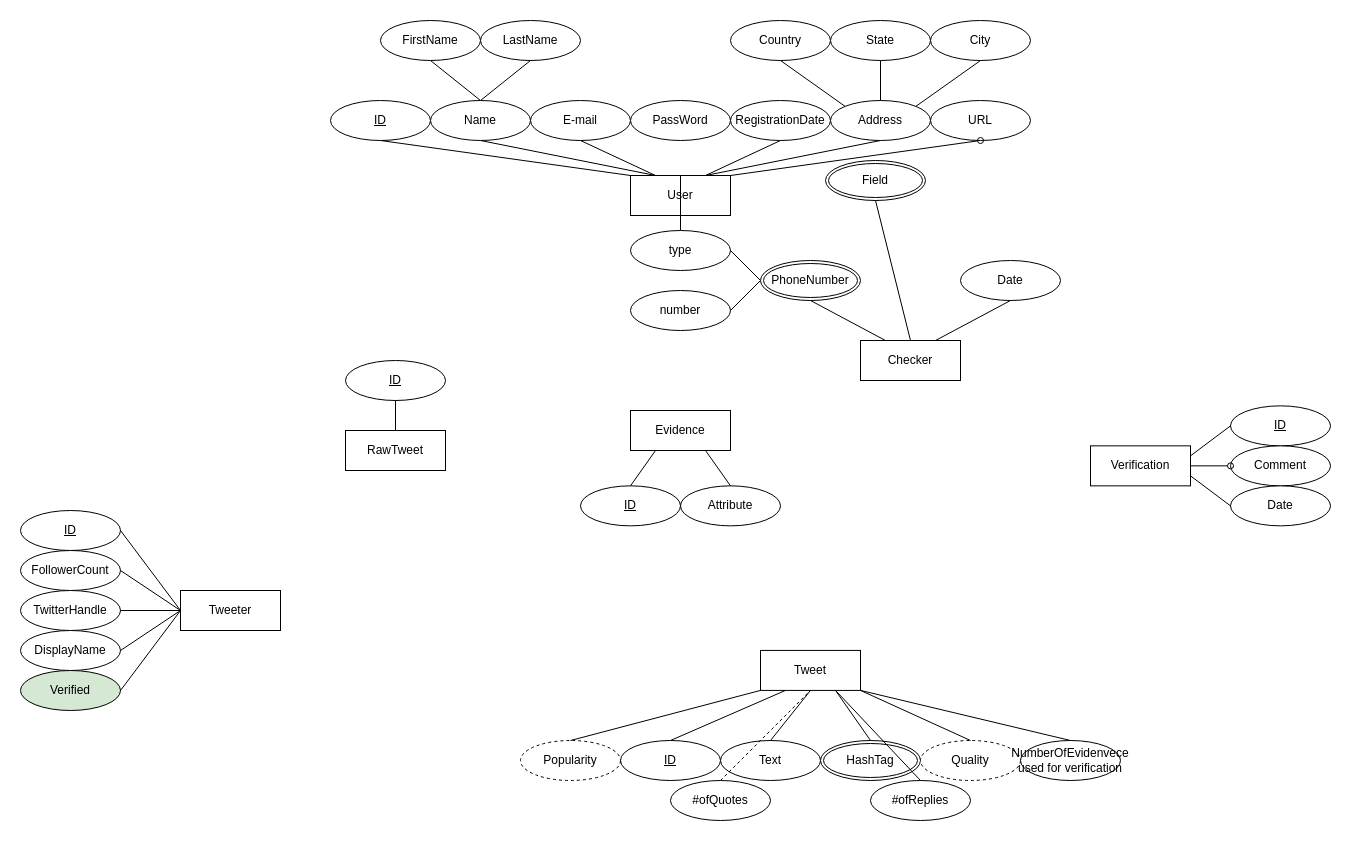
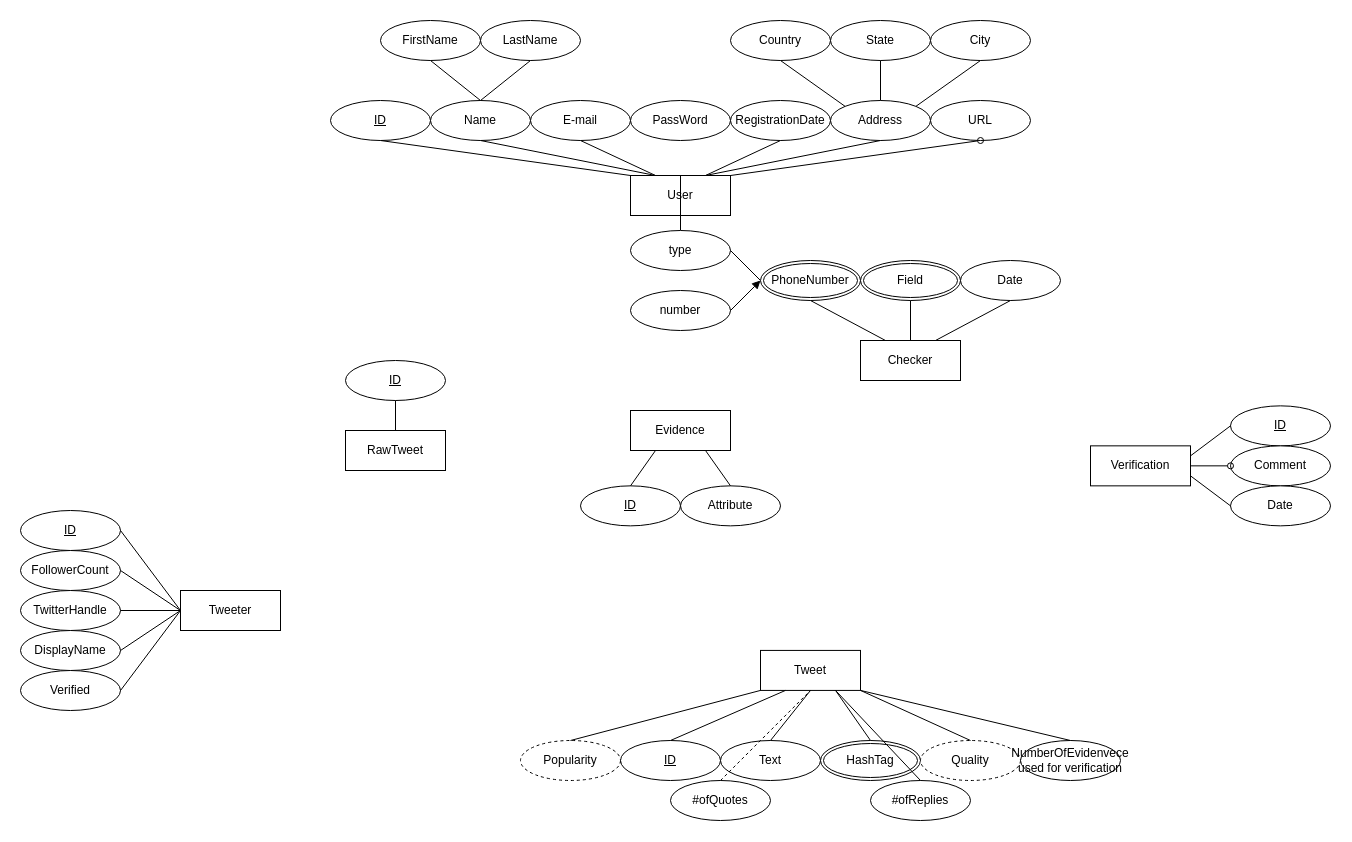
node "Field": moved (876, 181) -> (911, 281)
edge "PhoneNumber" -- "number": arrowhead none -> block
node "Verified": fillcolor #d5e8d4 -> #ffffff
